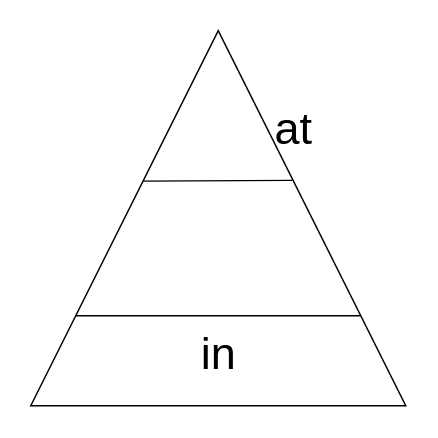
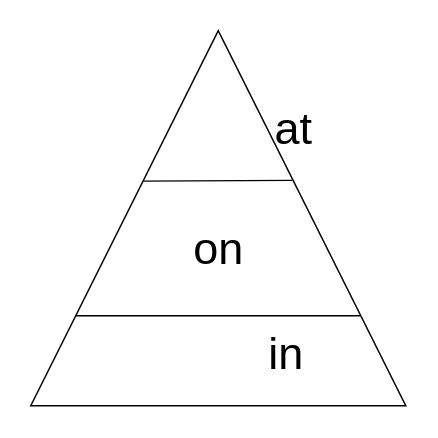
node "on": added
node "in": moved (218, 353) -> (286, 353)
